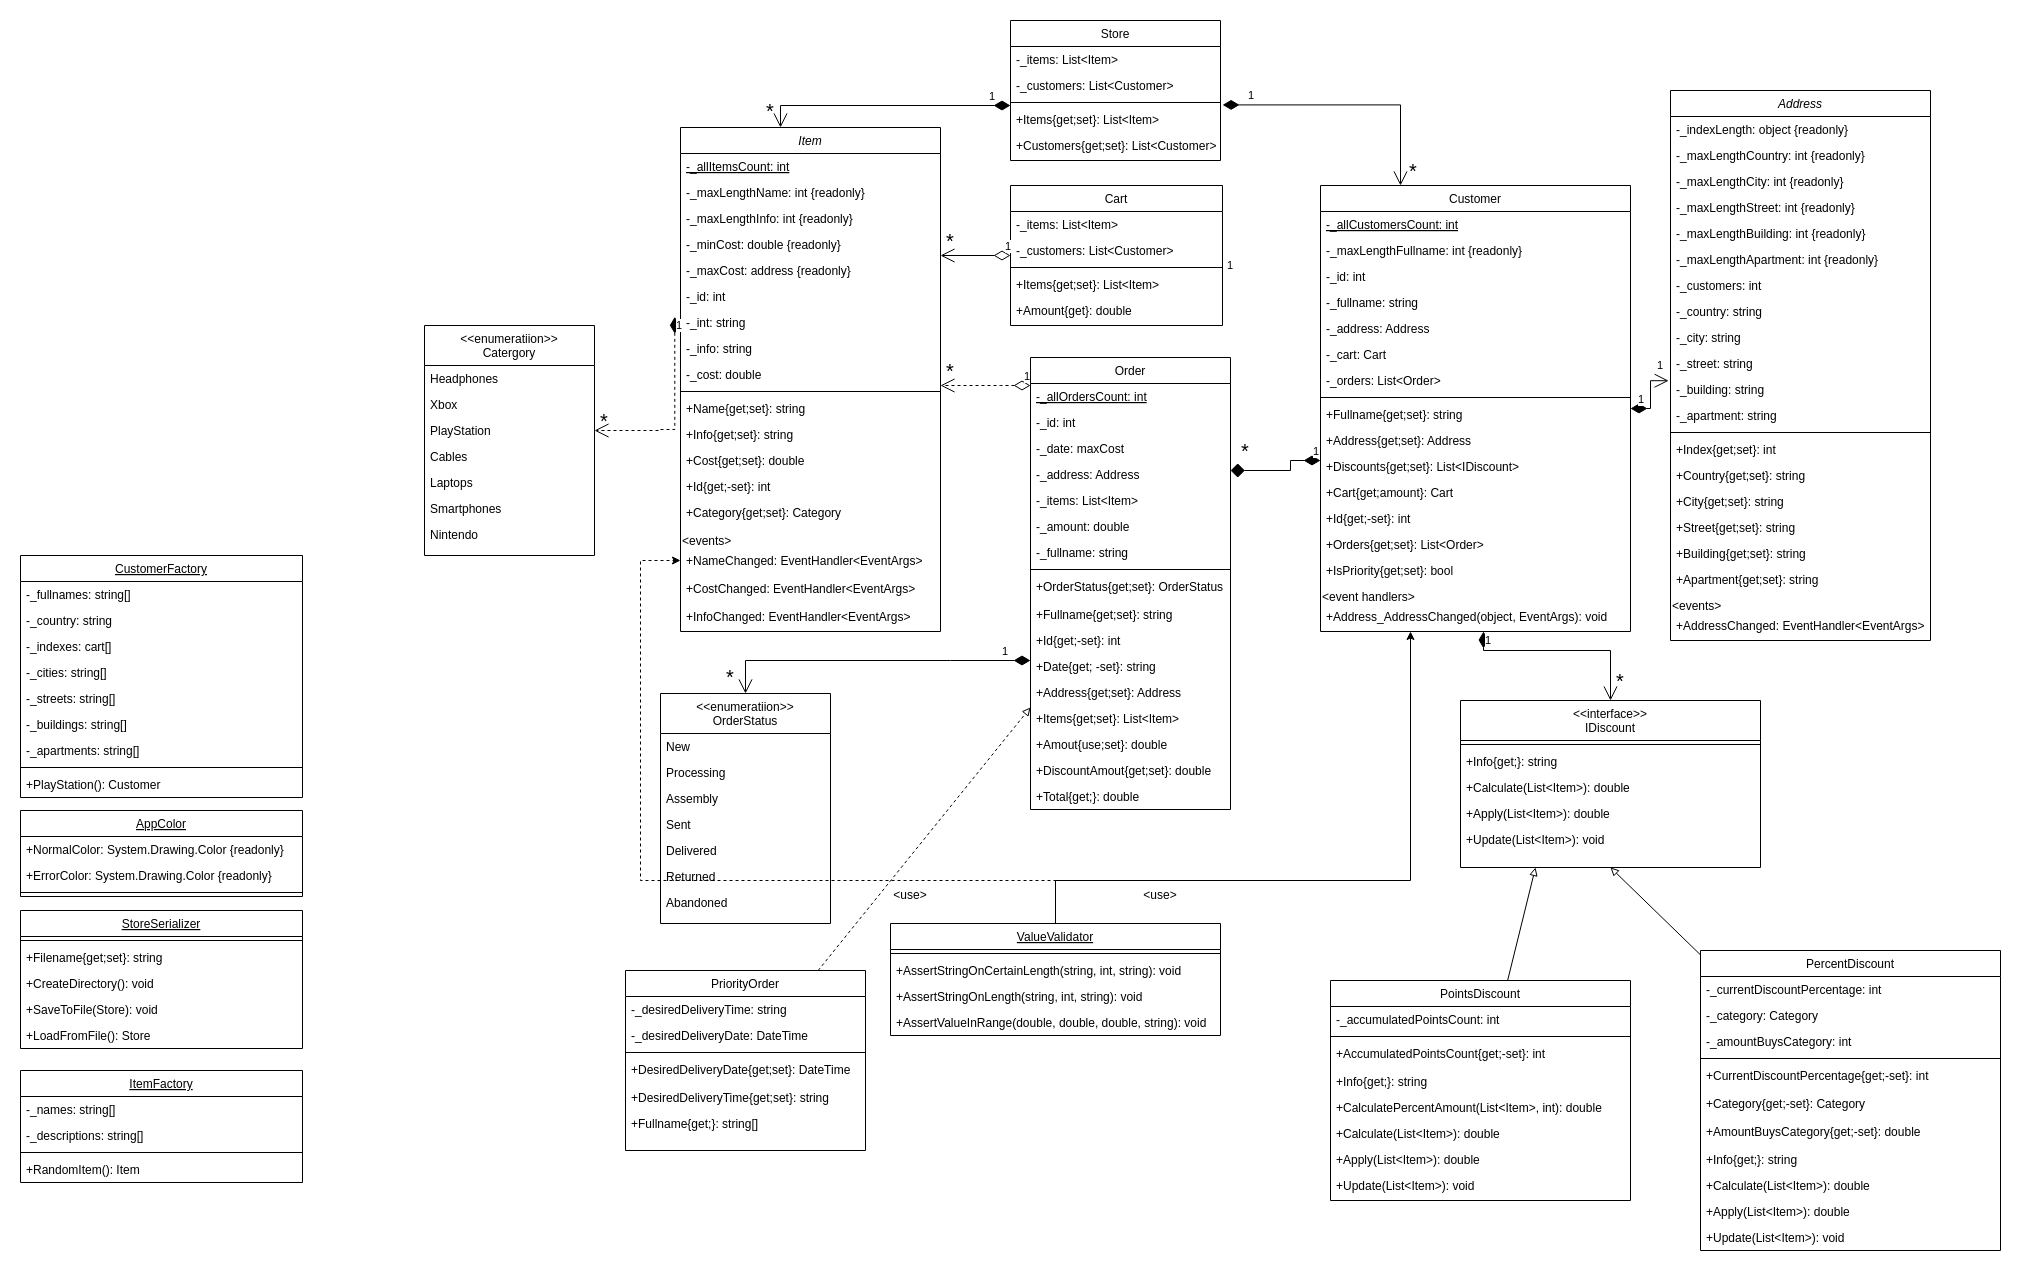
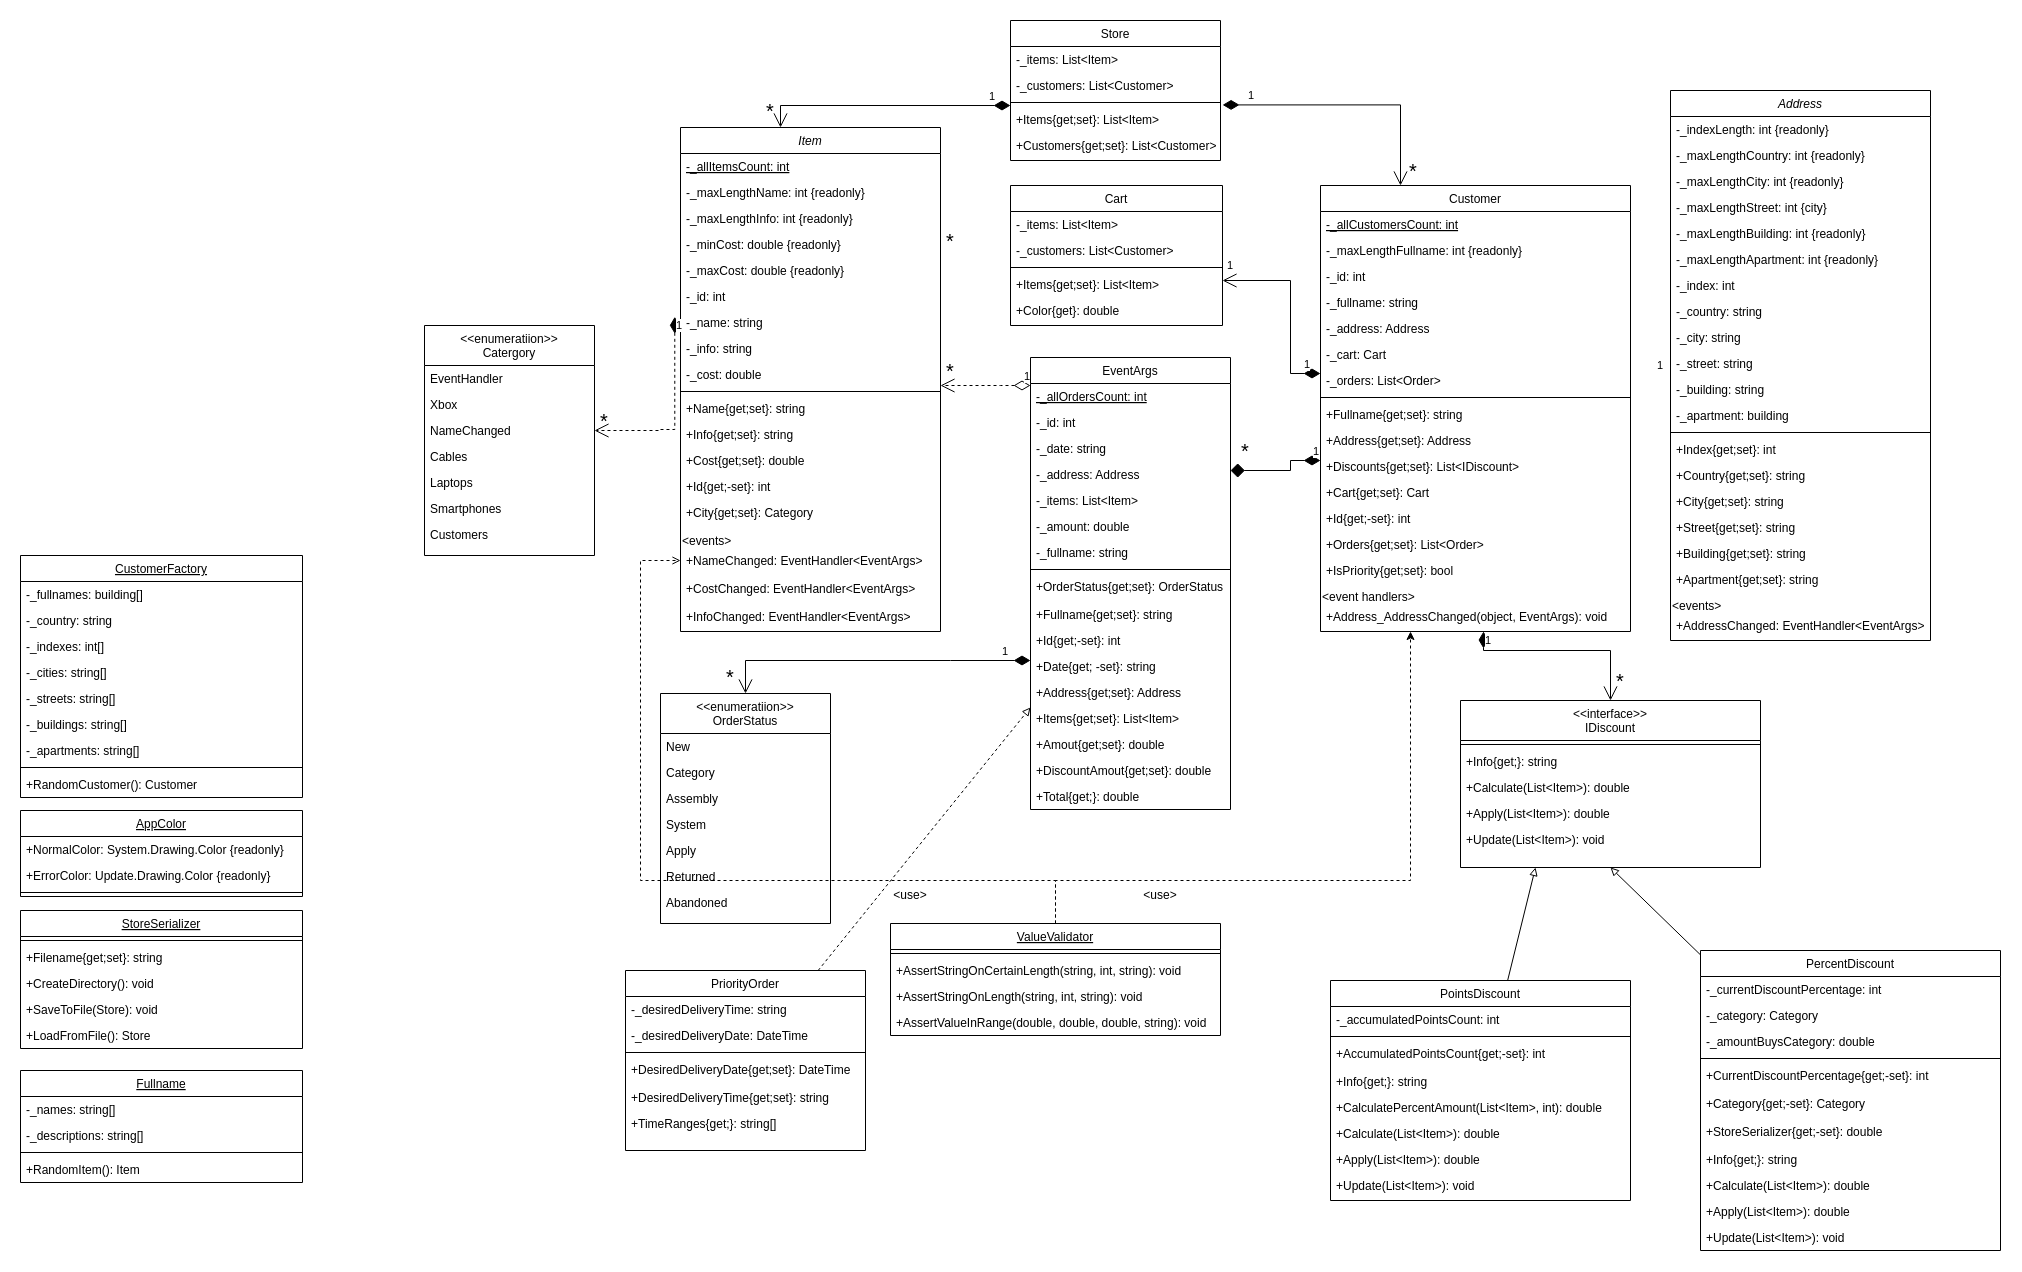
node "-_indexLength: object {readonly}": label "-_indexLength: object {readonly}" -> "-_indexLength: int {readonly}"
node "-_maxLengthStreet: int {readonly}": label "-_maxLengthStreet: int {readonly}" -> "-_maxLengthStreet: int {city}"
edge "Cart" -- "Item": removed, label "1"
node "-_maxCost: address {readonly}": label "-_maxCost: address {readonly}" -> "-_maxCost: double {readonly}"
node "-_customers: int": label "-_customers: int" -> "-_index: int"
edge "Cart" -- "Customer": added, label "1"
node "+Amount{get}: double": label "+Amount{get}: double" -> "+Color{get}: double"
node "-_int: string": label "-_int: string" -> "-_name: string"
node "Order": label "Order" -> "EventArgs"
node "Headphones": label "Headphones" -> "EventHandler"
edge "-_building: string" -- "Customer": removed, label "1"
node "-_apartment: string": label "-_apartment: string" -> "-_apartment: building"
node "PlayStation": label "PlayStation" -> "NameChanged"
node "-_date: maxCost": label "-_date: maxCost" -> "-_date: string"
node "+Cart{get;amount}: Cart": label "+Cart{get;amount}: Cart" -> "+Cart{get;set}: Cart"
node "+Category{get;set}: Category": label "+Category{get;set}: Category" -> "+City{get;set}: Category"
node "Nintendo": label "Nintendo" -> "Customers"
edge "ValueValidator" -> "Item": arrowhead classic -> open
node "-_fullnames: string[]": label "-_fullnames: string[]" -> "-_fullnames: building[]"
node "-_indexes: cart[]": label "-_indexes: cart[]" -> "-_indexes: int[]"
node "+Amout{use;set}: double": label "+Amout{use;set}: double" -> "+Amout{get;set}: double"
node "Processing": label "Processing" -> "Category"
node "+PlayStation(): Customer": label "+PlayStation(): Customer" -> "+RandomCustomer(): Customer"
node "Sent": label "Sent" -> "System"
node "Delivered": label "Delivered" -> "Apply"
node "+ErrorColor: System.Drawing.Color {readonly}": label "+ErrorColor: System.Drawing.Color {readonly}" -> "+ErrorColor: Update.Drawing.Color {readonly}"
edge "ValueValidator" -> "Customer": style solid -> dashed
node "-_amountBuysCategory: int": label "-_amountBuysCategory: int" -> "-_amountBuysCategory: double"
node "ItemFactory": label "ItemFactory" -> "Fullname"
node "+Fullname{get;}: string[]": label "+Fullname{get;}: string[]" -> "+TimeRanges{get;}: string[]"
node "+AmountBuysCategory{get;-set}: double": label "+AmountBuysCategory{get;-set}: double" -> "+StoreSerializer{get;-set}: double"
